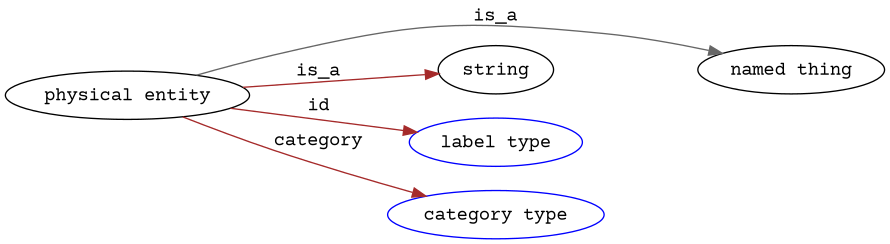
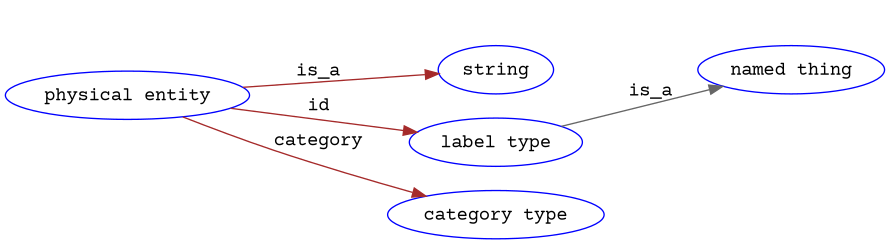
edge "physical entity" -> "named thing": now "label type" -> "named thing"
node "string": color black -> blue
node "named thing": color black -> blue
node "physical entity": color black -> blue
